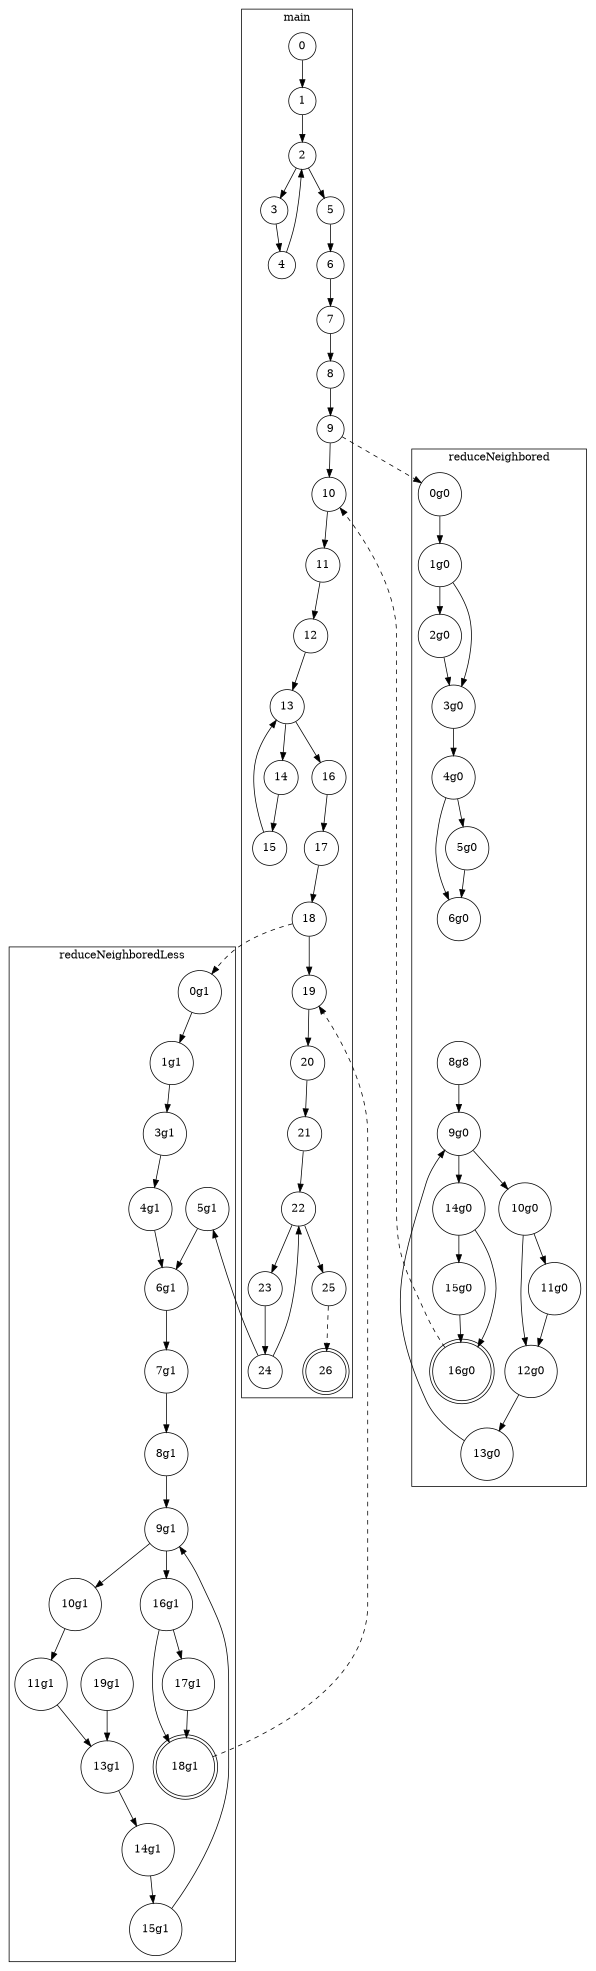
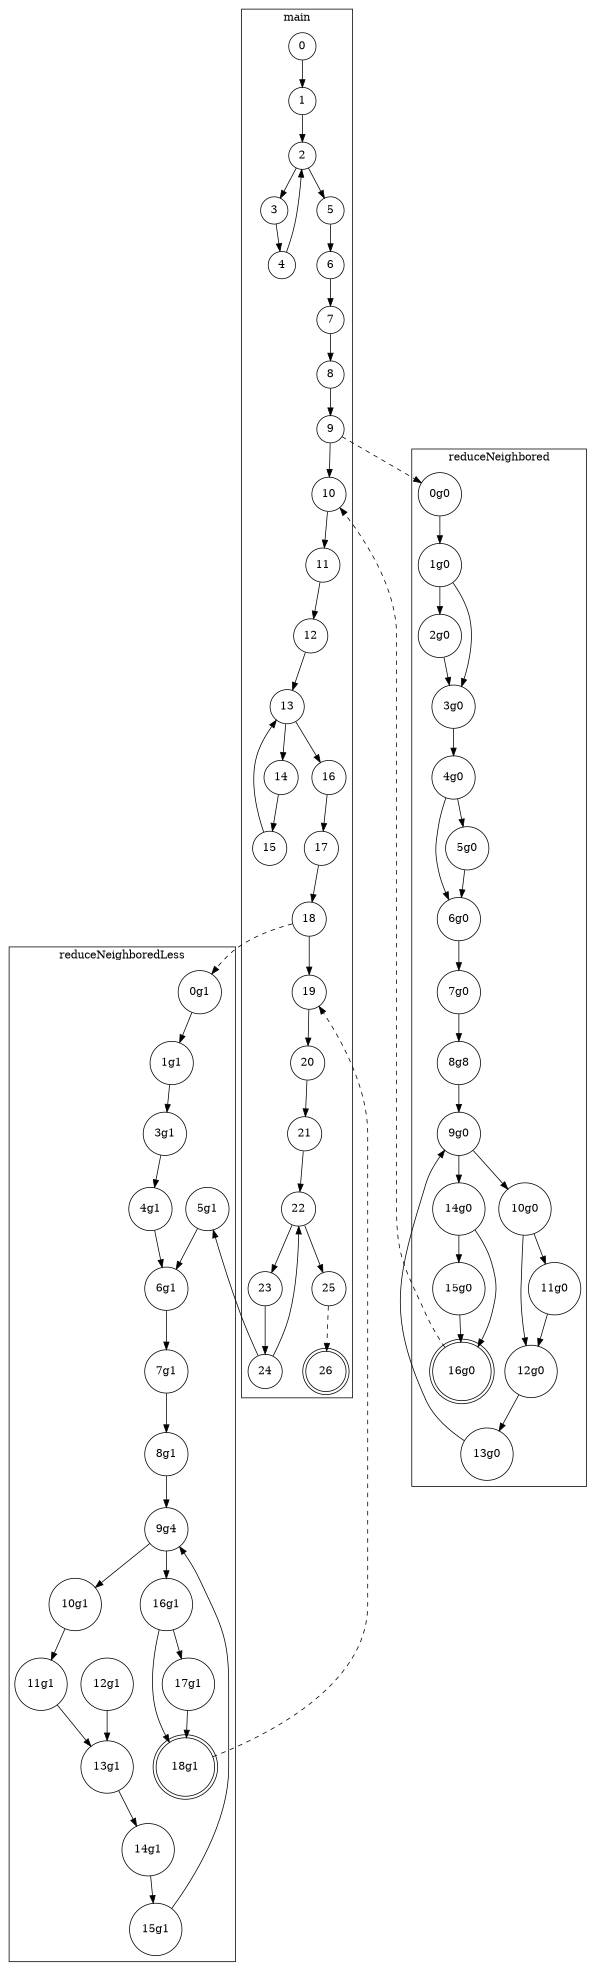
node "7g0": added
node "9g1": label "9g1" -> "9g4"
node "19g1": label "19g1" -> "12g1"
